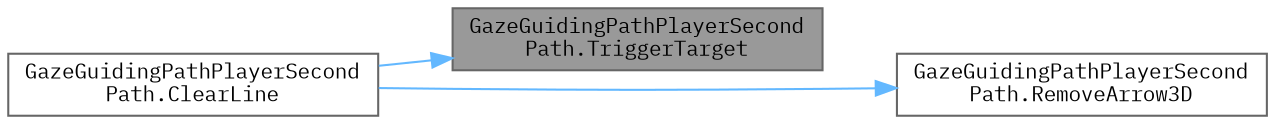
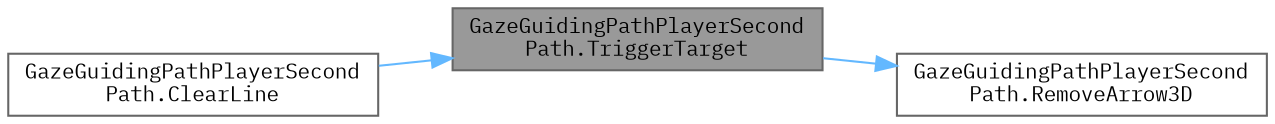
edge "GazeGuidingPathPlayerSecond Path.ClearLine" -> "GazeGuidingPathPlayerSecond Path.RemoveArrow3D": now "GazeGuidingPathPlayerSecond Path.TriggerTarget" -> "GazeGuidingPathPlayerSecond Path.RemoveArrow3D"
